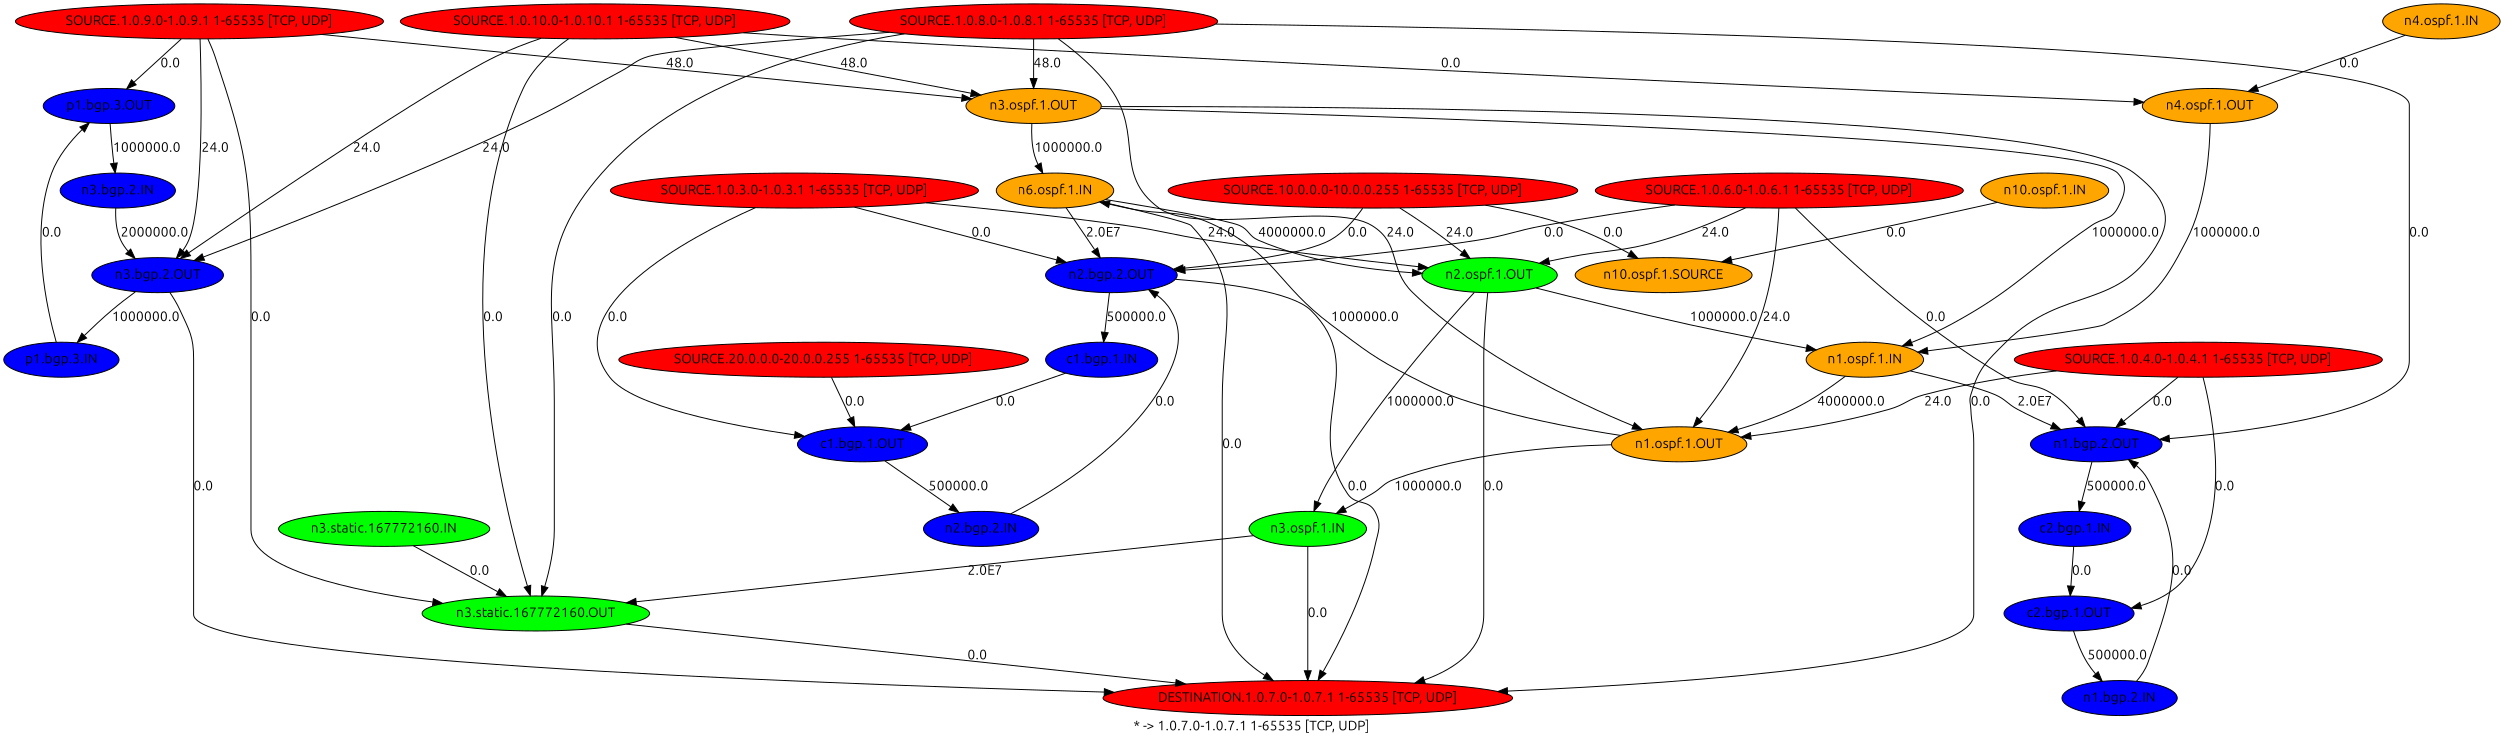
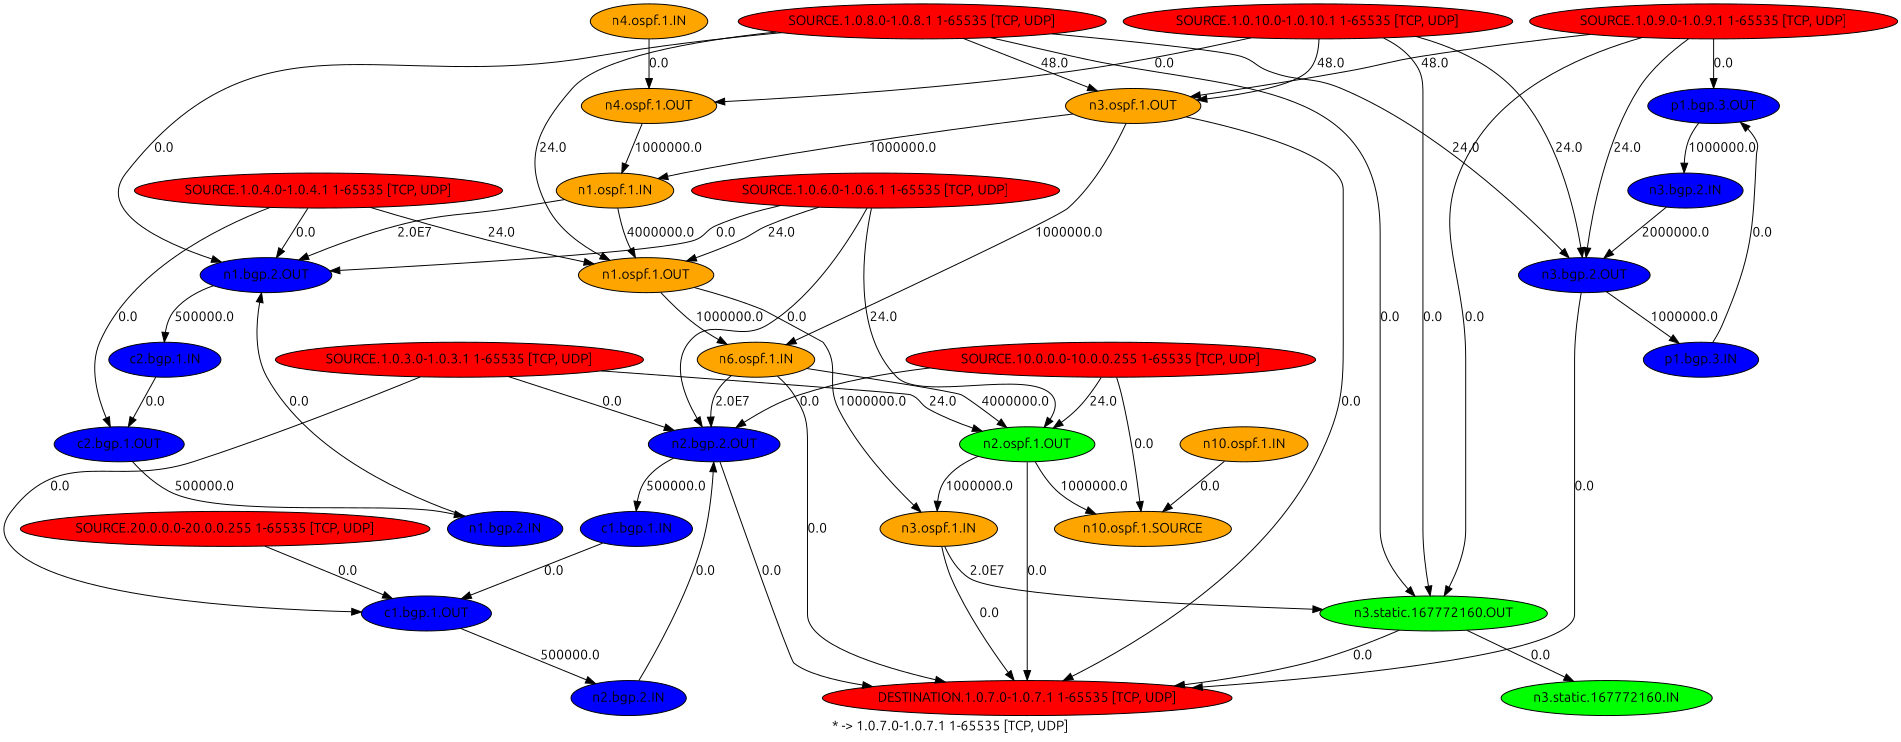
edge "n2.ospf.1.OUT" -> "n1.ospf.1.IN": now "n2.ospf.1.OUT" -> "n10.ospf.1.SOURCE"
node "n3.ospf.1.IN": fillcolor green -> orange
edge "n3.static.167772160.IN" -> "n3.static.167772160.OUT": reversed
